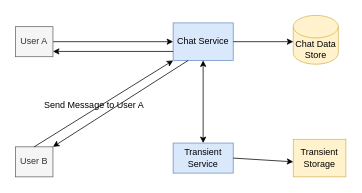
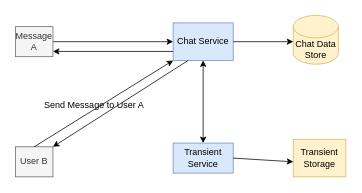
node "User A": label "User A" -> "Message A"
